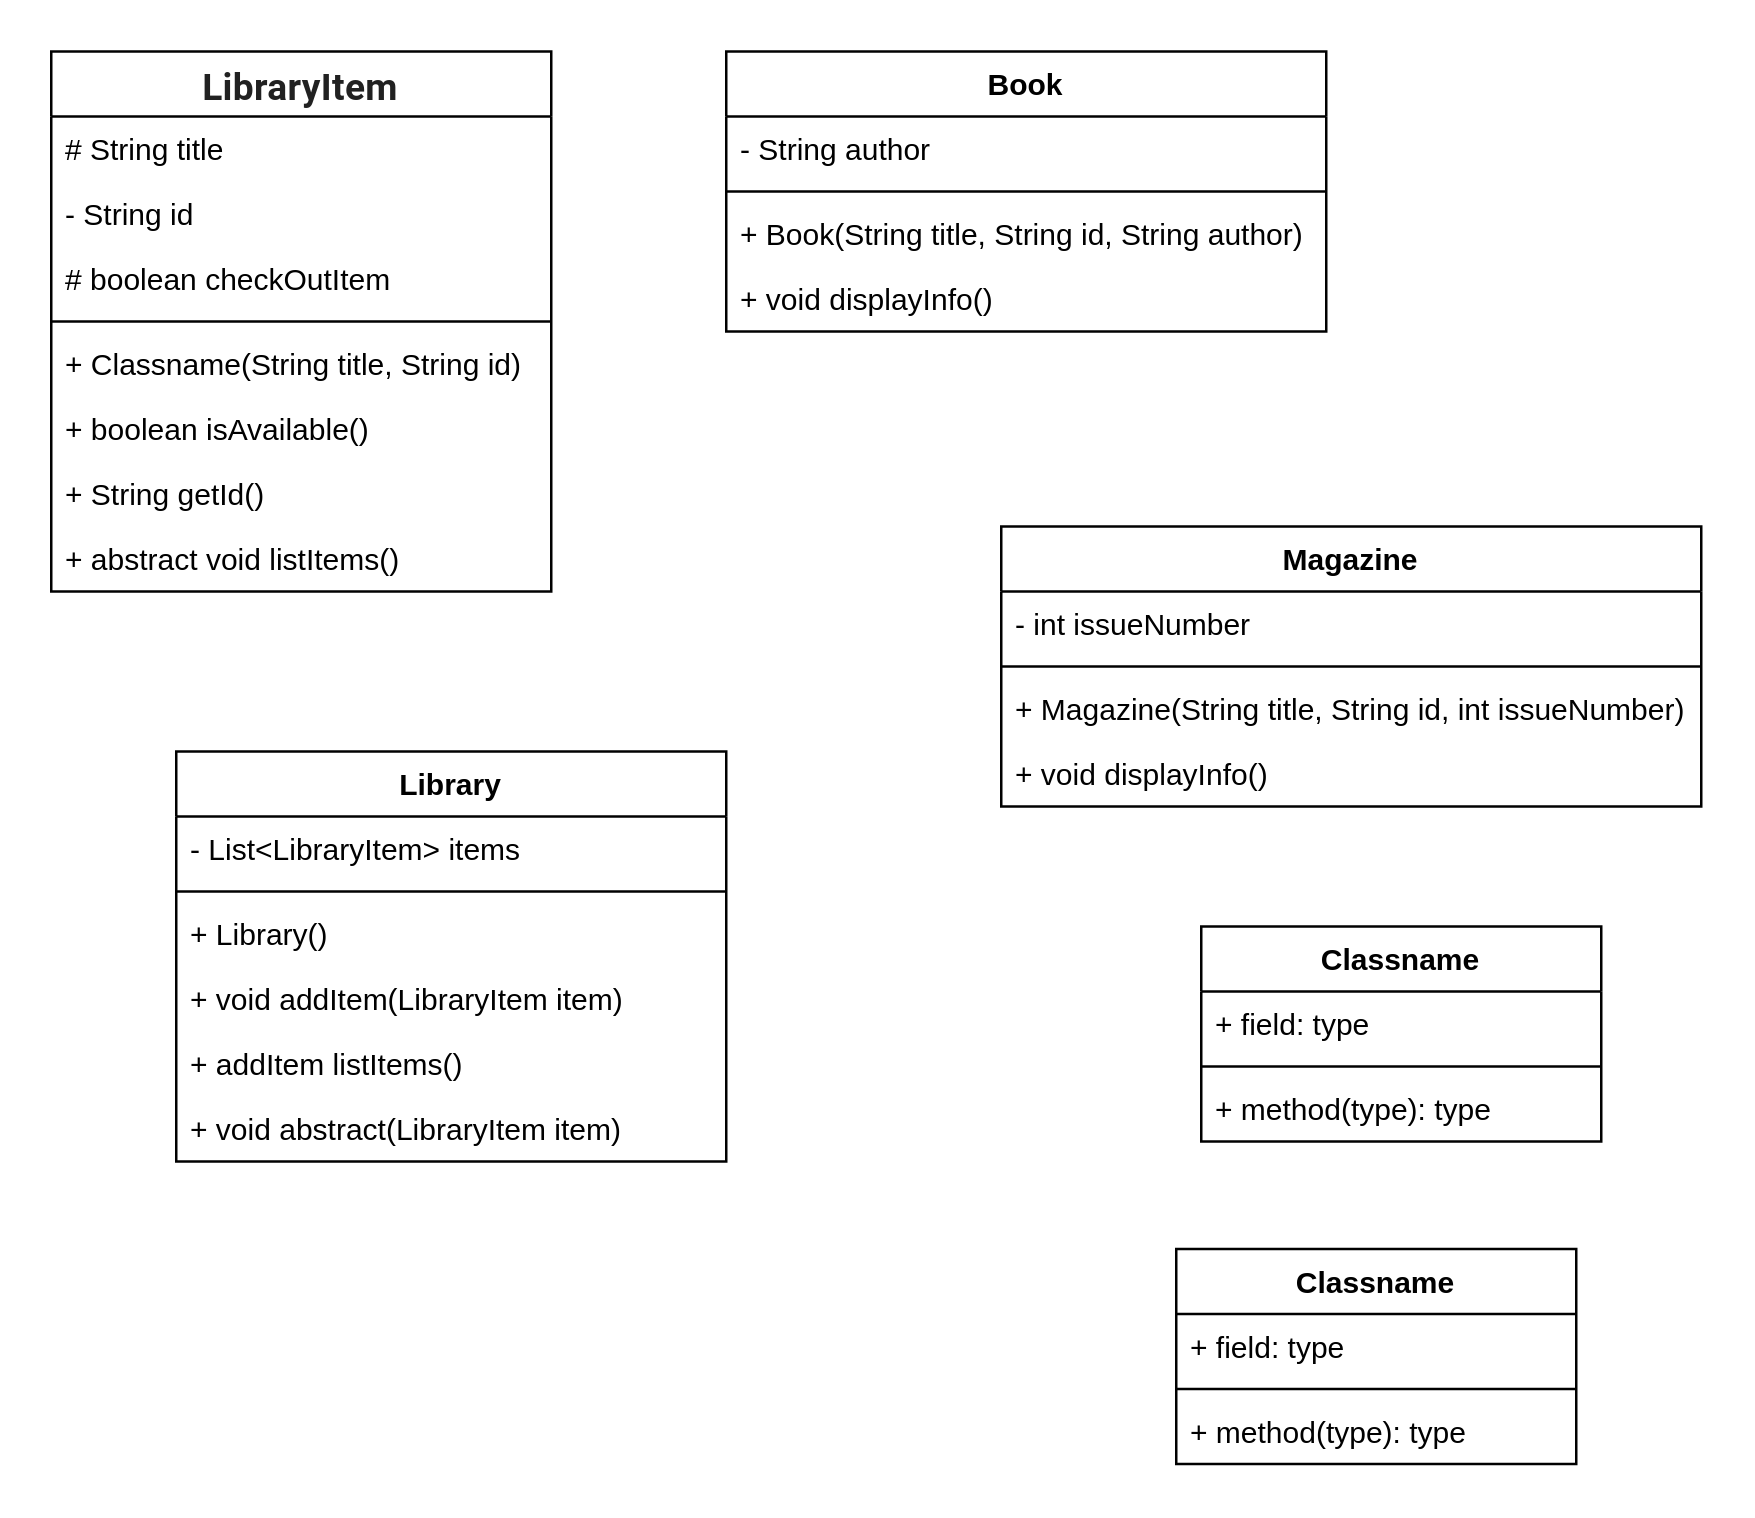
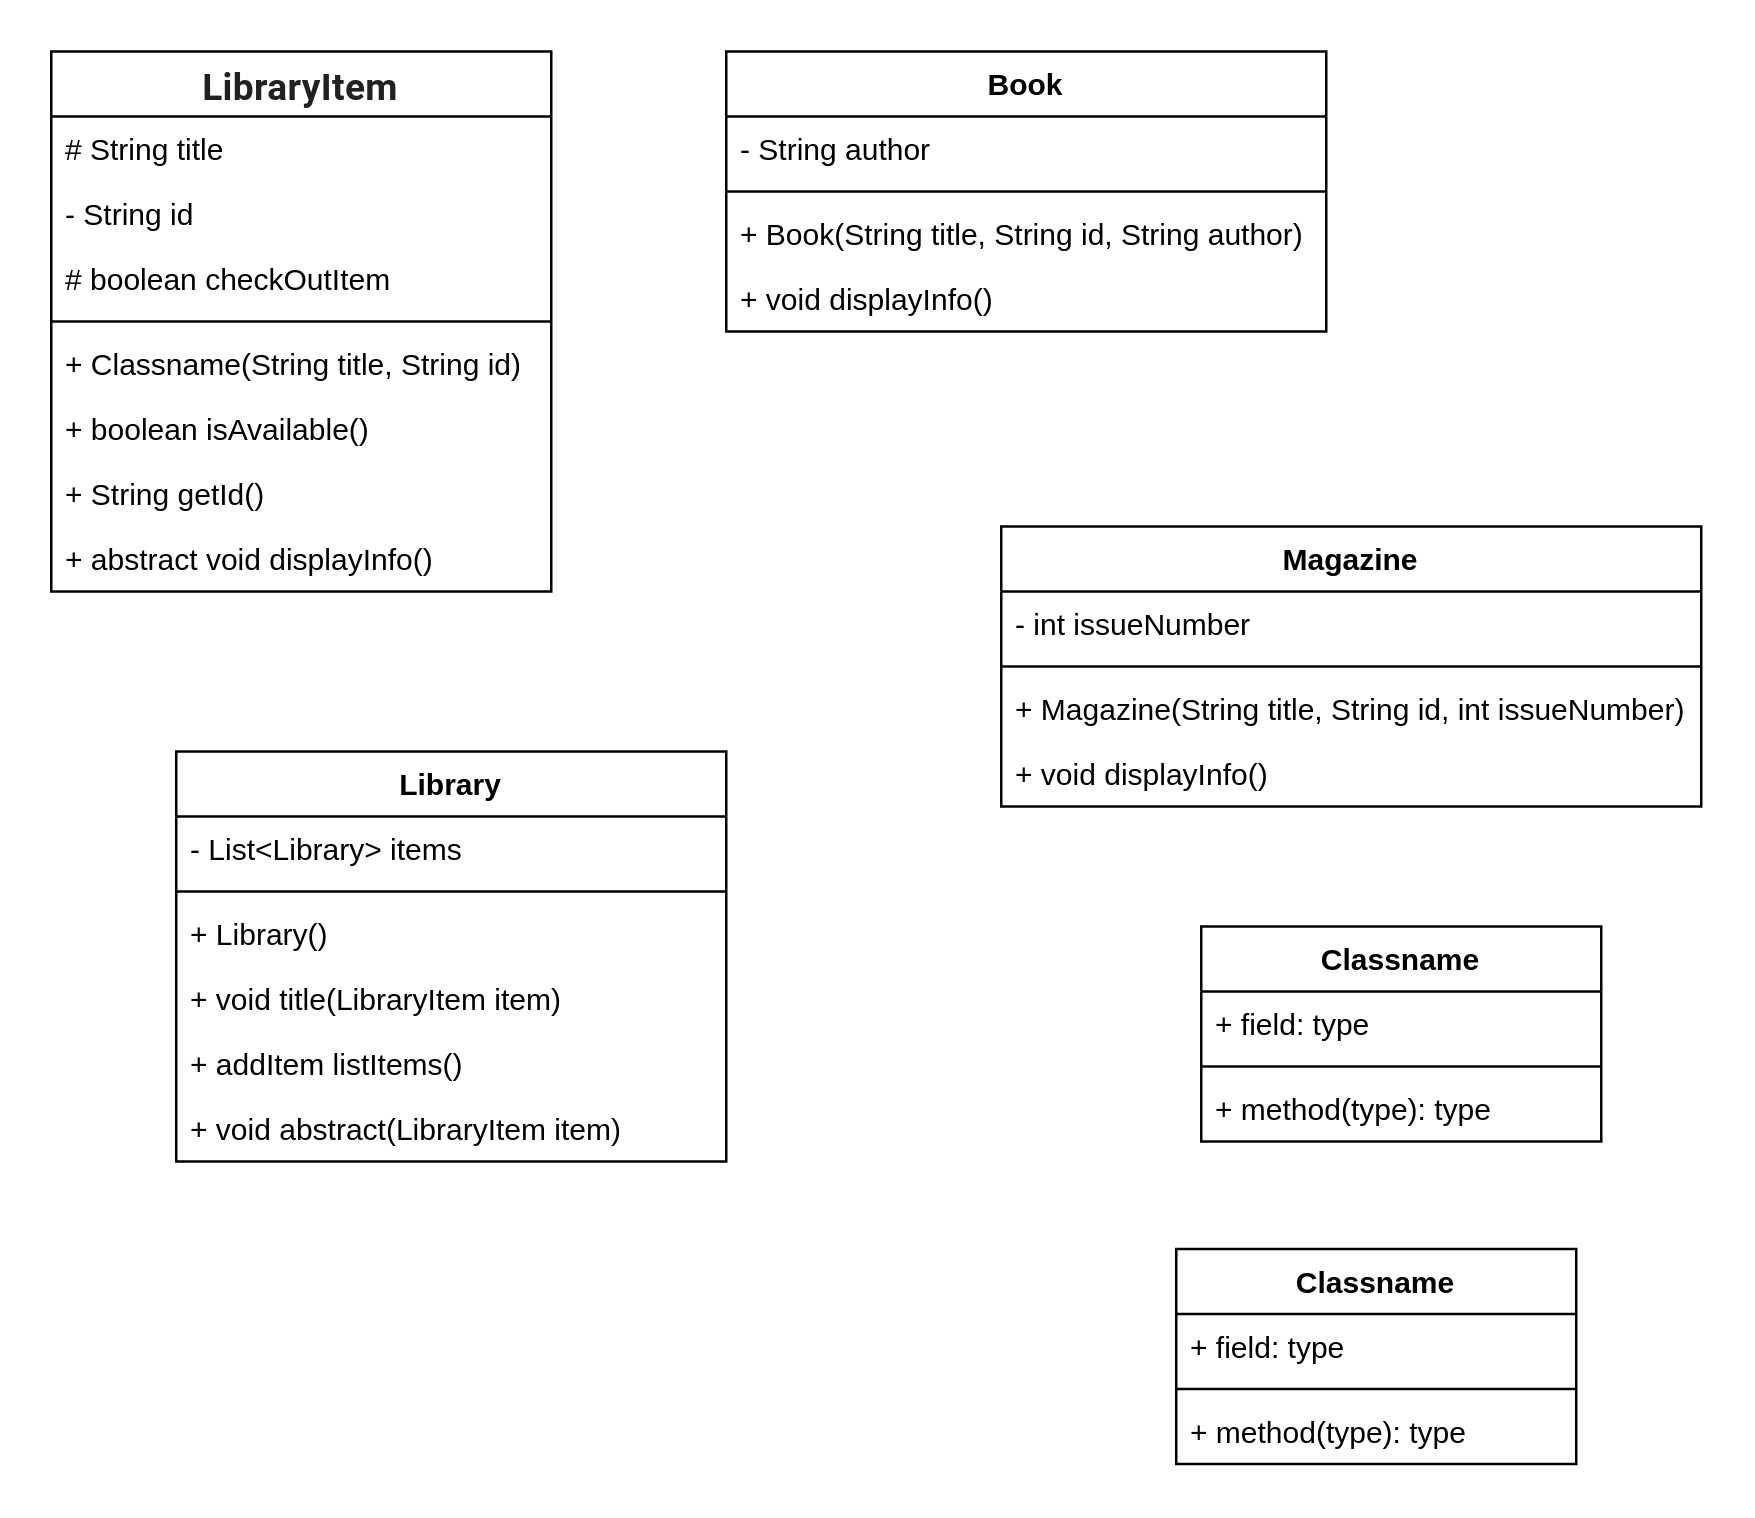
node "+ abstract void listItems()": label "+ abstract void listItems()" -> "+ abstract void displayInfo()"
node "- List<LibraryItem> items": label "- List<LibraryItem> items" -> "- List<Library> items"
node "+ void addItem(LibraryItem item)": label "+ void addItem(LibraryItem item)" -> "+ void title(LibraryItem item)"
